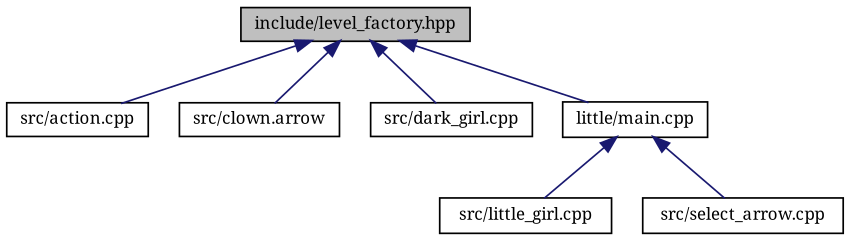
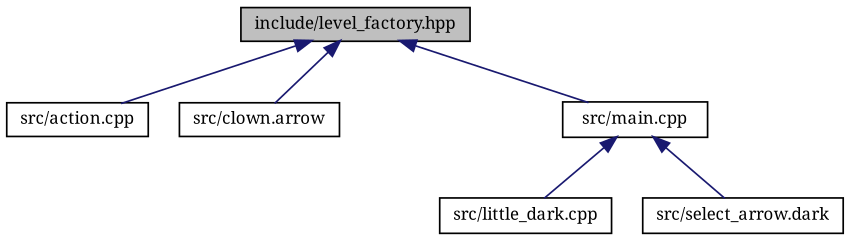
node "src/dark_girl.cpp": removed
node "little/main.cpp": label "little/main.cpp" -> "src/main.cpp"
node "src/little_girl.cpp": label "src/little_girl.cpp" -> "src/little_dark.cpp"
node "src/select_arrow.cpp": label "src/select_arrow.cpp" -> "src/select_arrow.dark"
